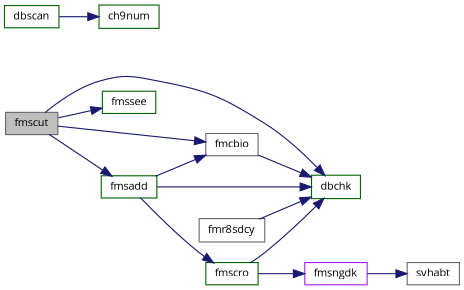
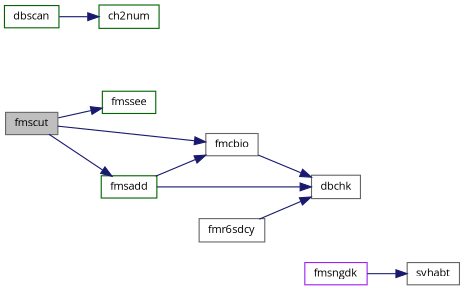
node "ch9num": label "ch9num" -> "ch2num"
edge "fmscut" -> "dbchk": removed
node "dbchk": color darkgreen -> gray40
node "fmr8sdcy": label "fmr8sdcy" -> "fmr6sdcy"
node "fmscro": removed
